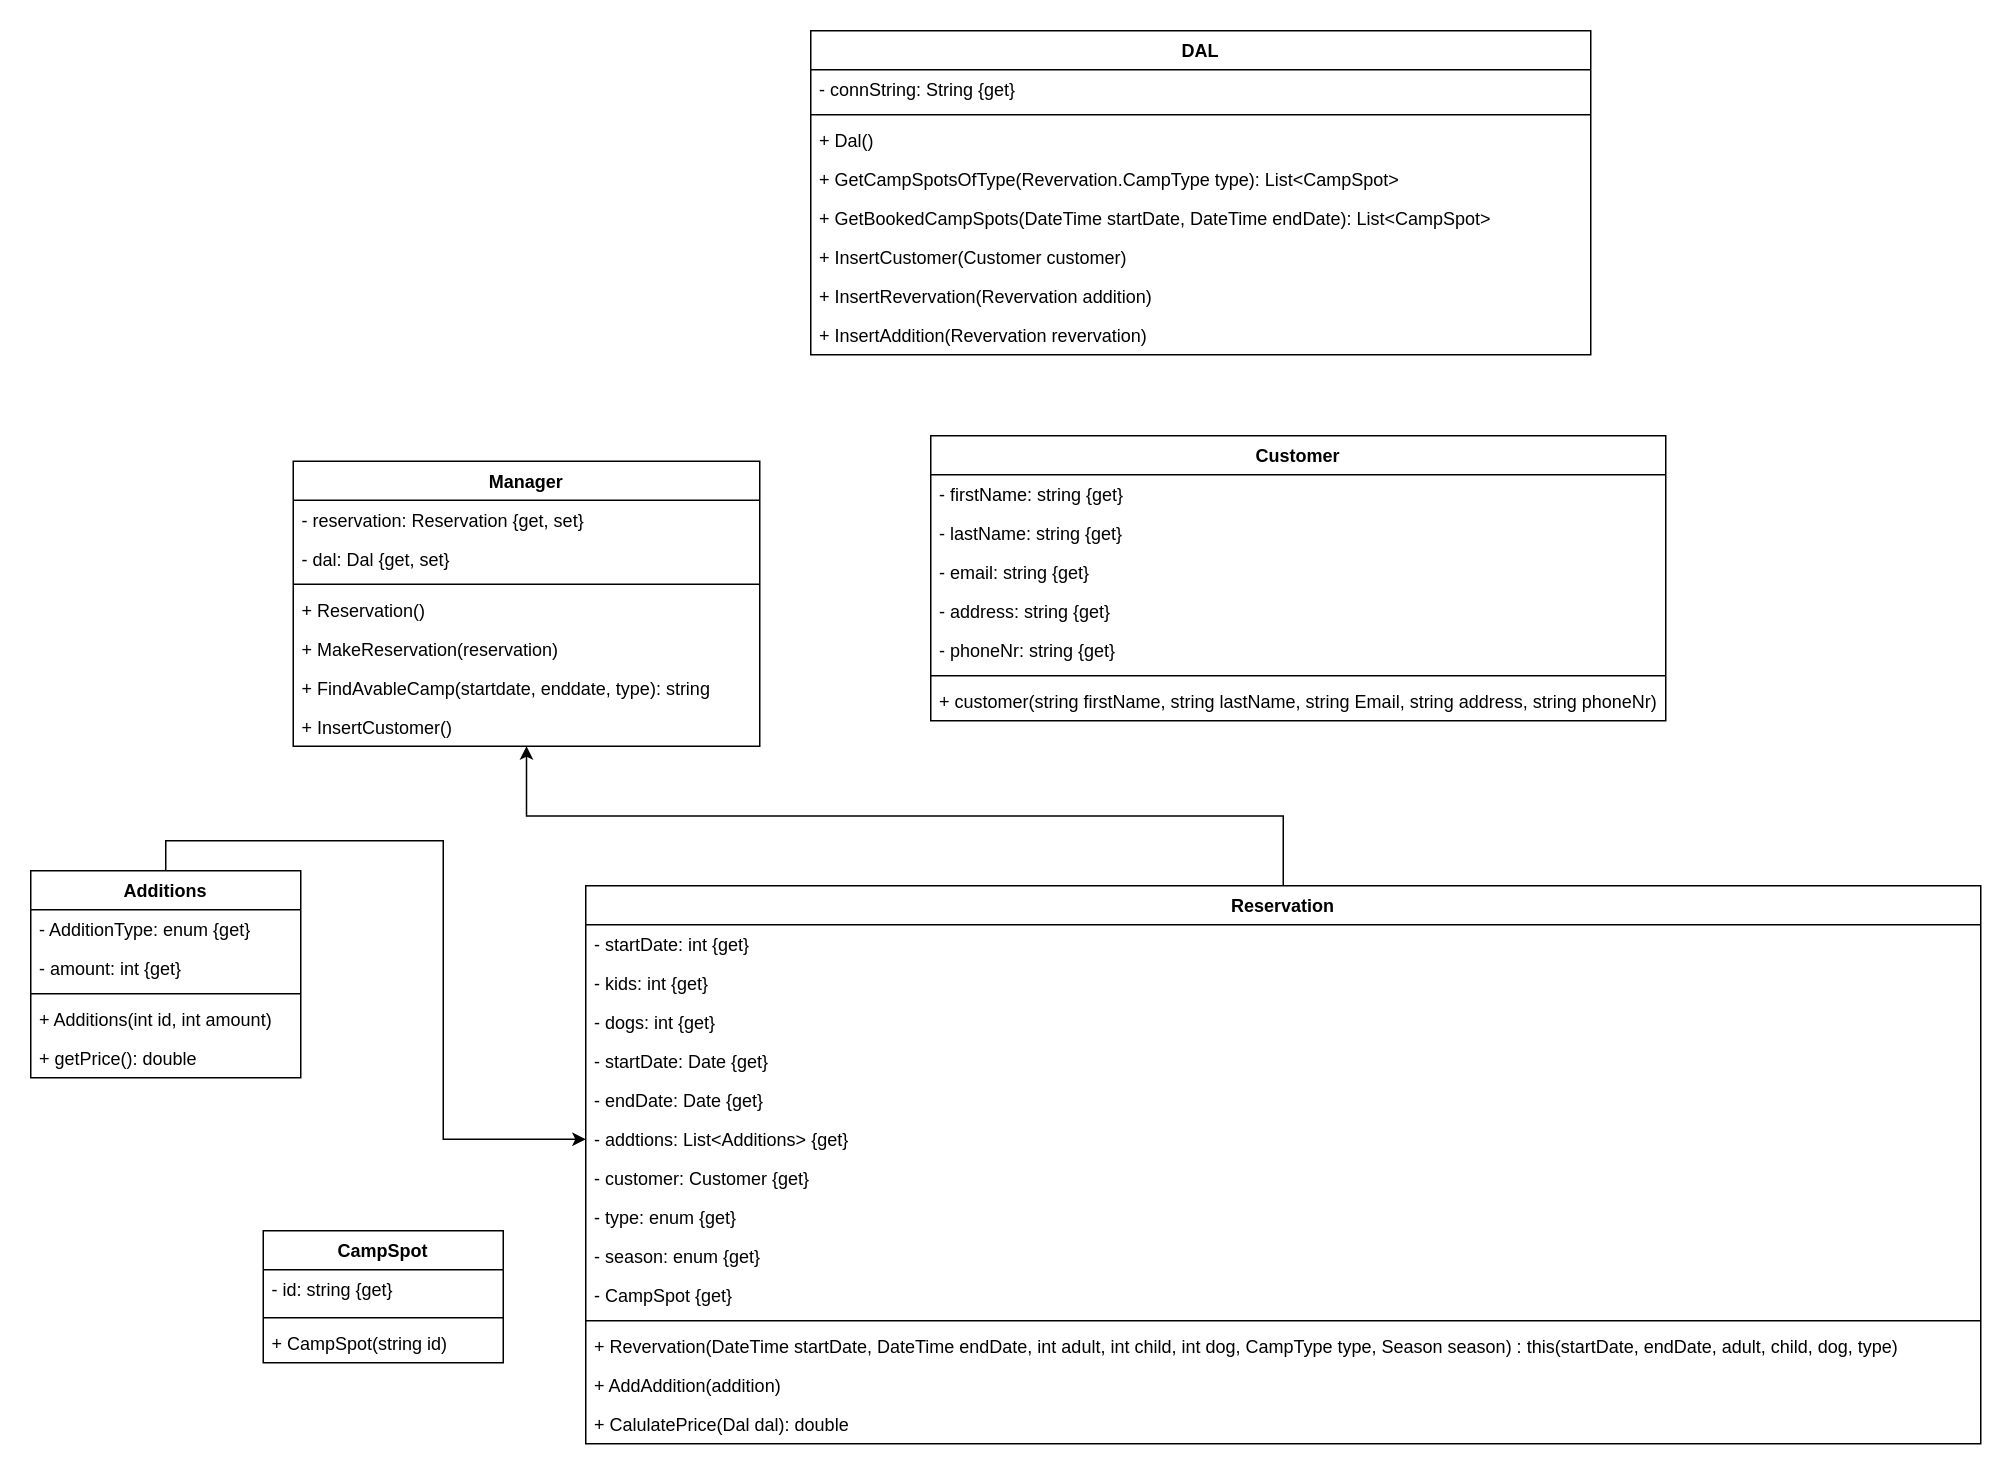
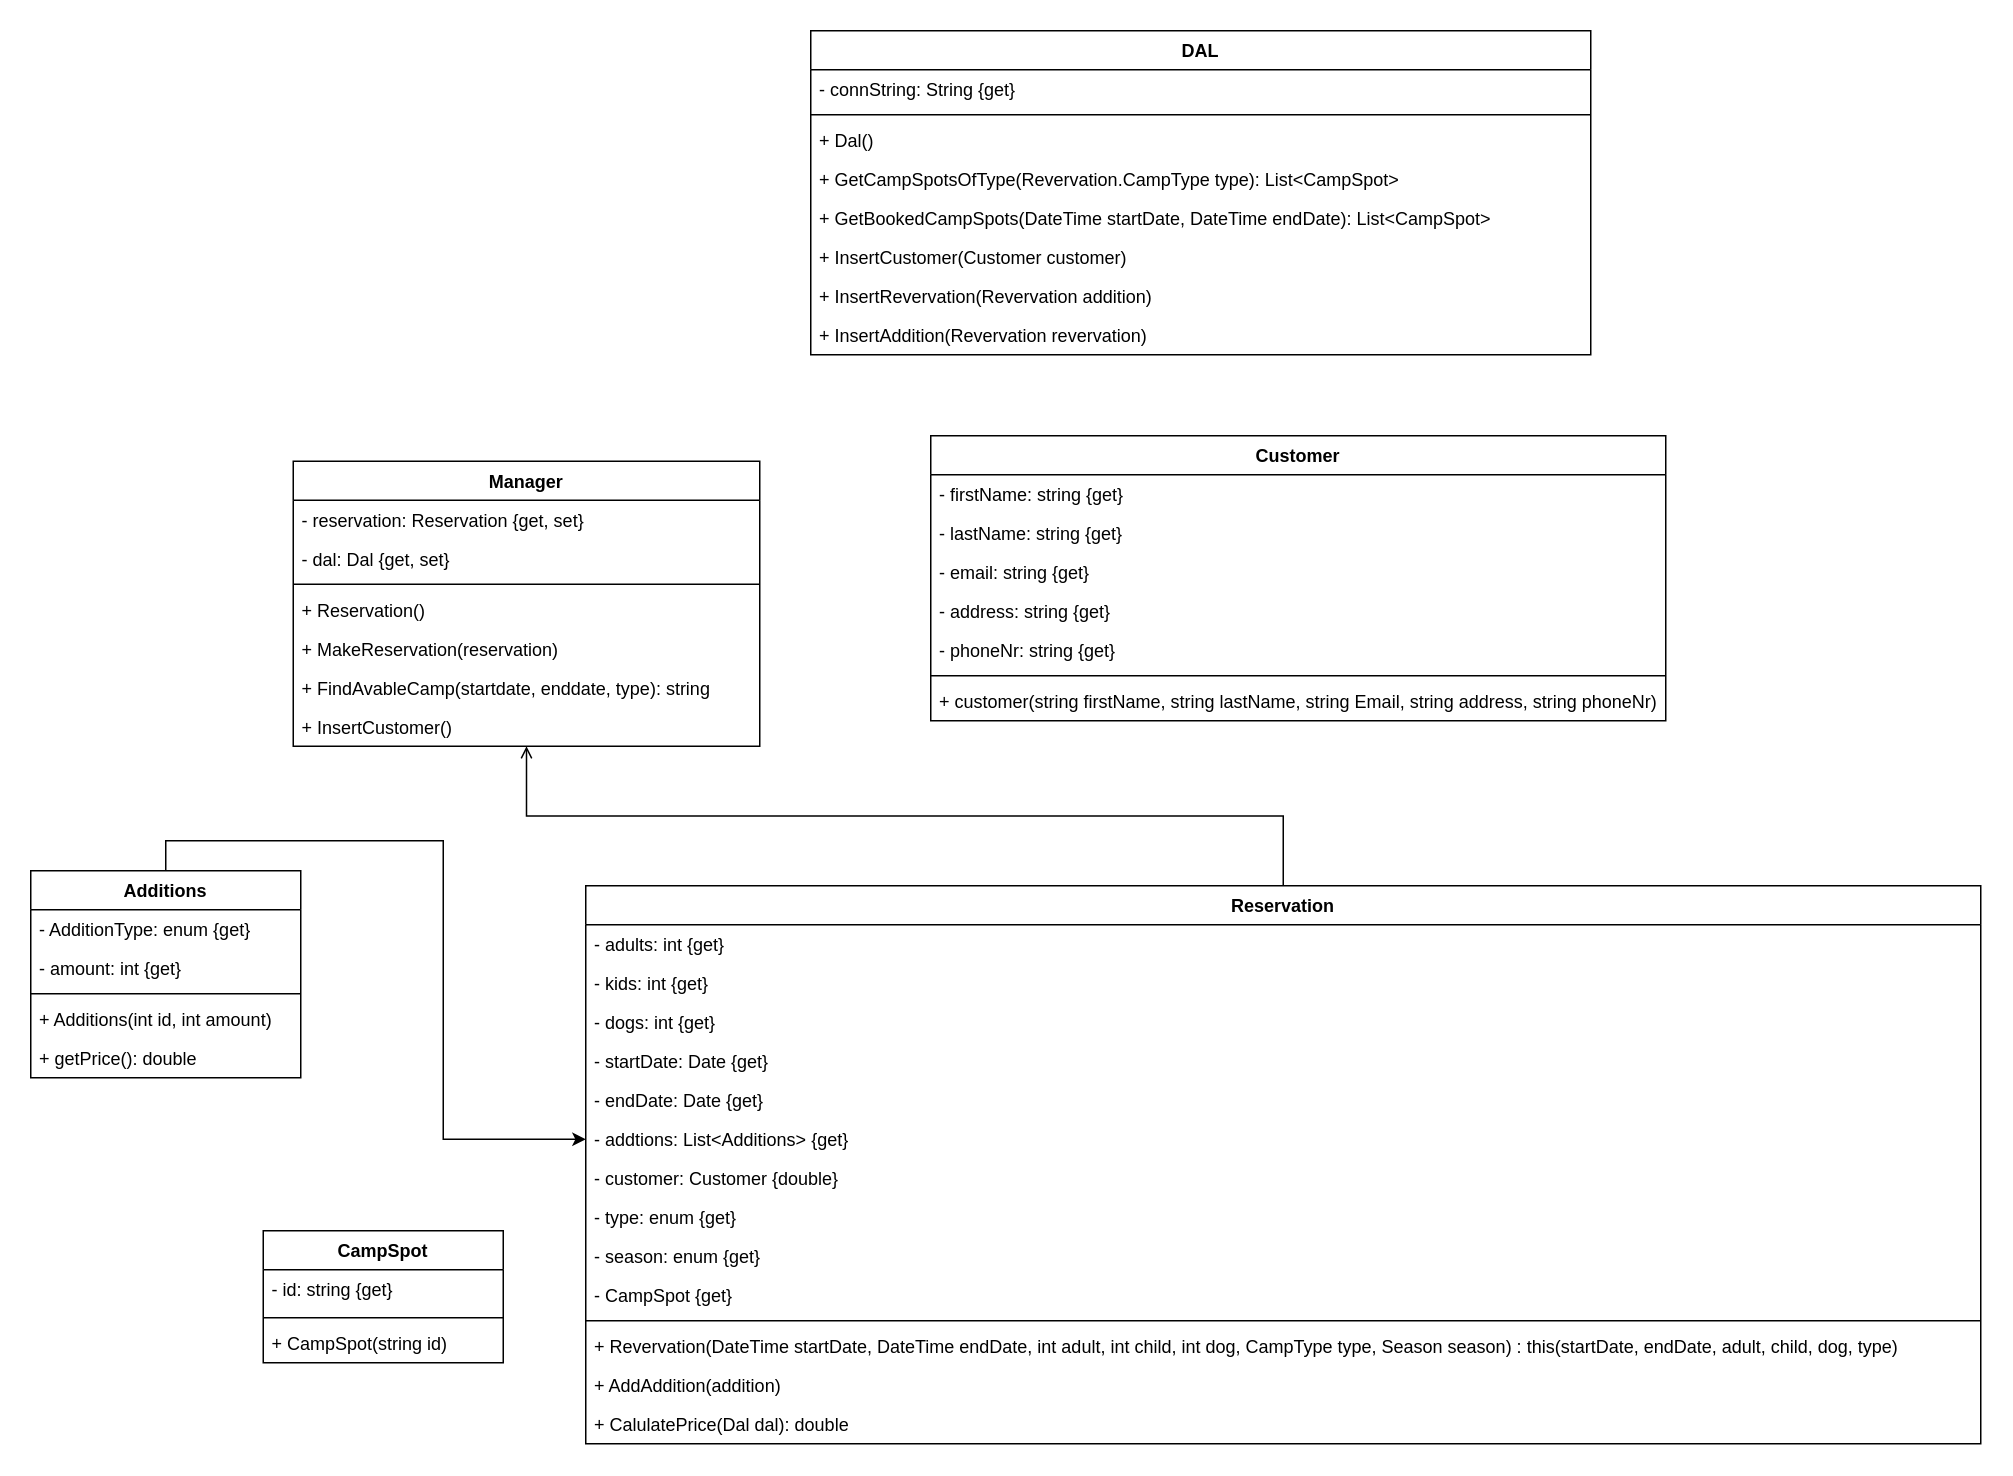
edge "Reservation" -> "Manager": arrowhead classic -> open
node "- startDate: int {get}": label "- startDate: int {get}" -> "- adults: int {get}"
node "- customer: Customer {get}": label "- customer: Customer {get}" -> "- customer: Customer {double}"
